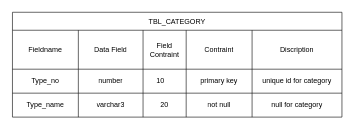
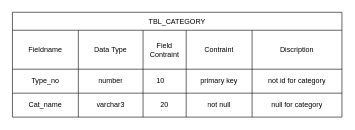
node "Data Field": label "Data Field" -> "Data Type"
node "unique id for category": label "unique id for category" -> "not id for category"
node "Type_name": label "Type_name" -> "Cat_name"
